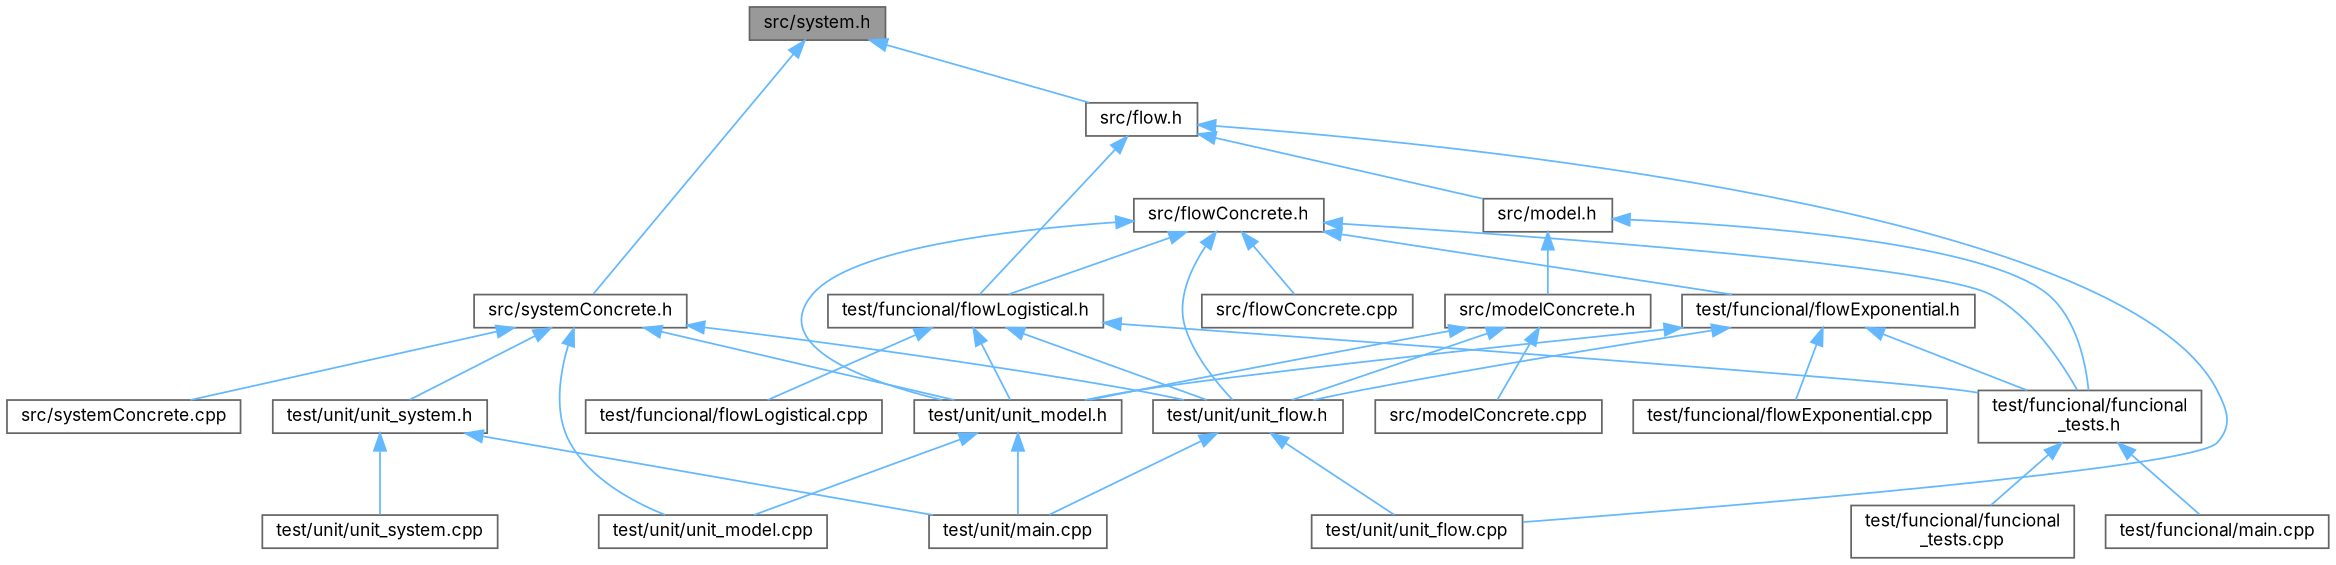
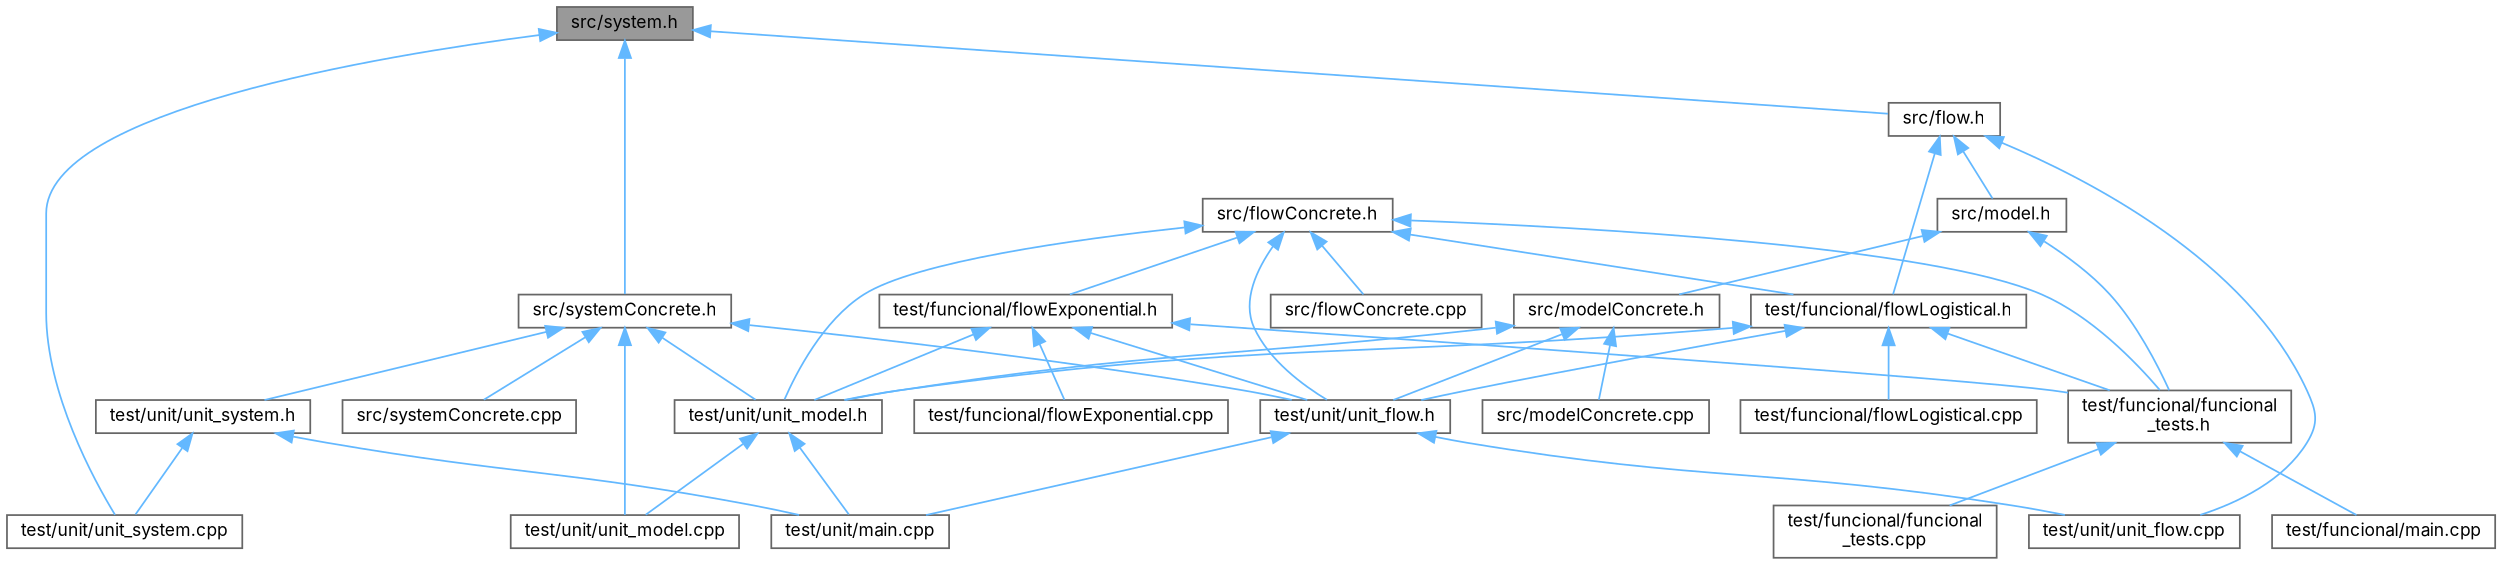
edge "test/unit/unit_system.cpp" -> "src/system.h": added
